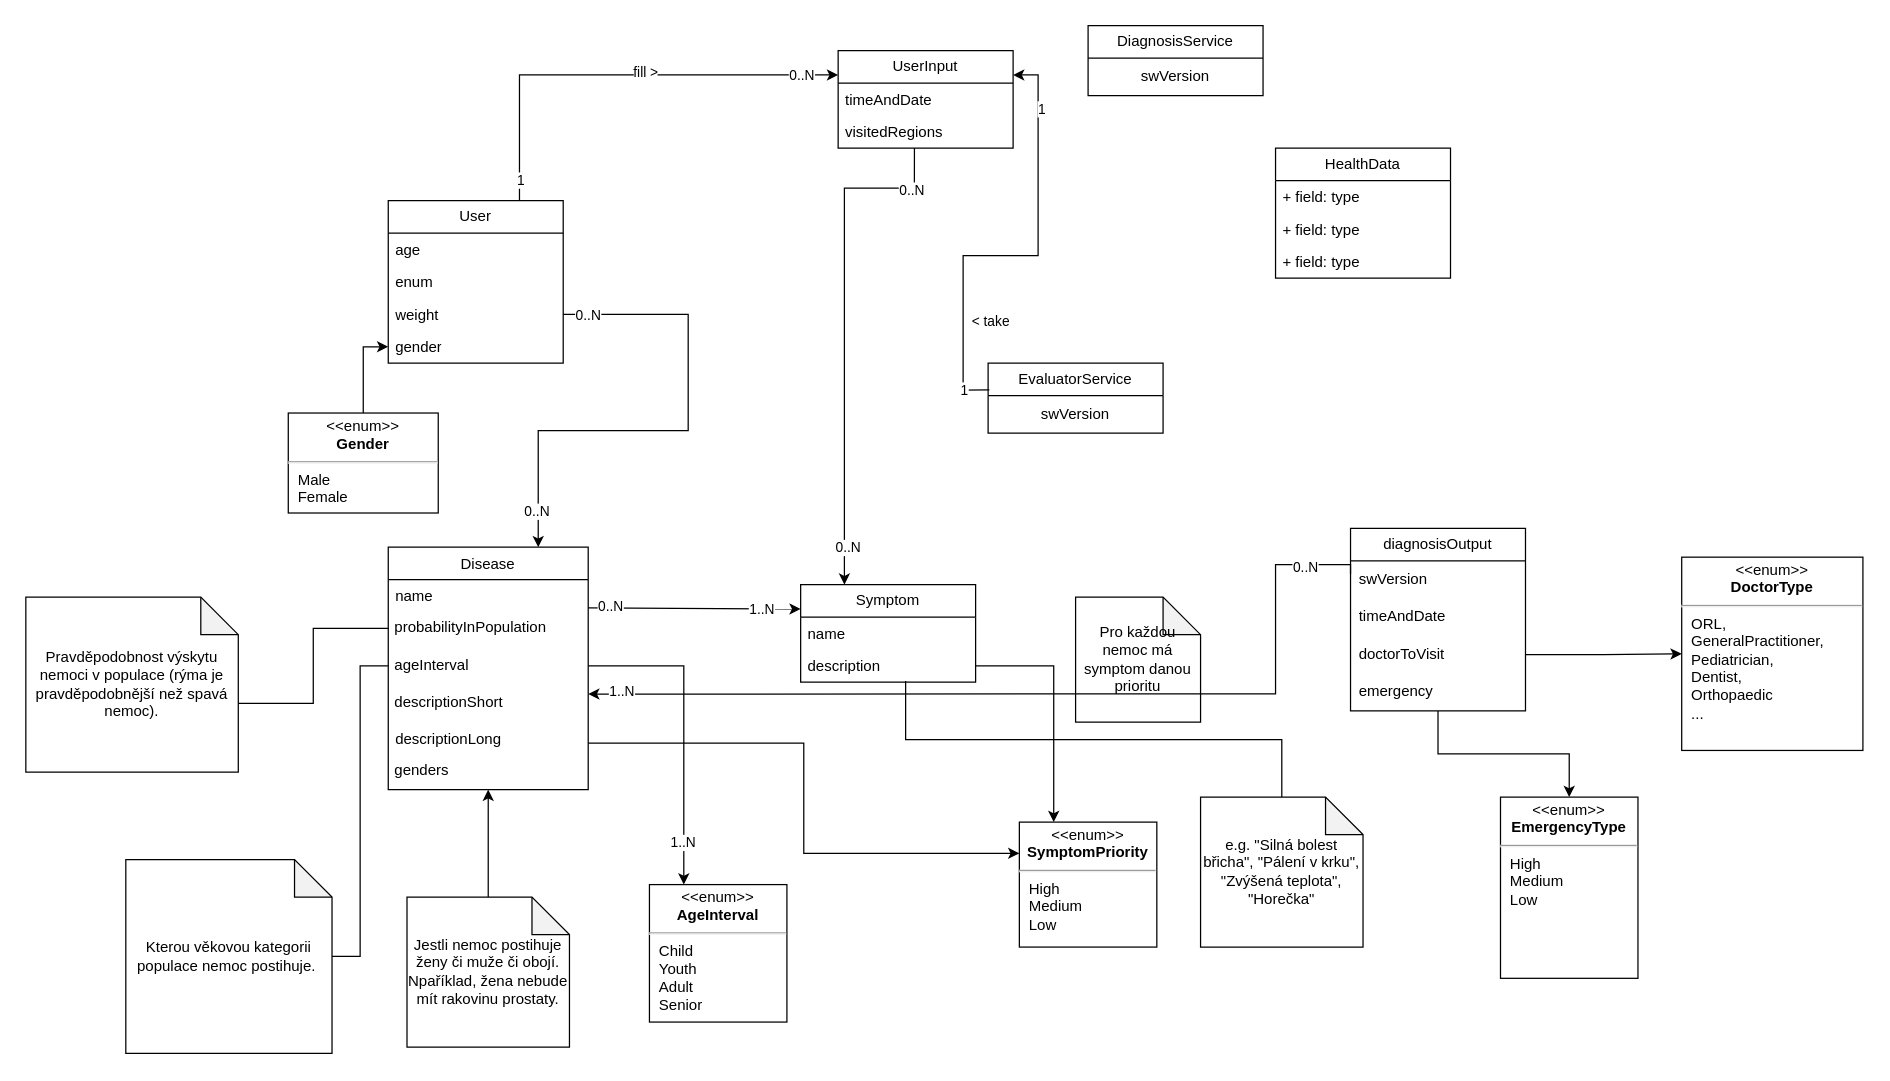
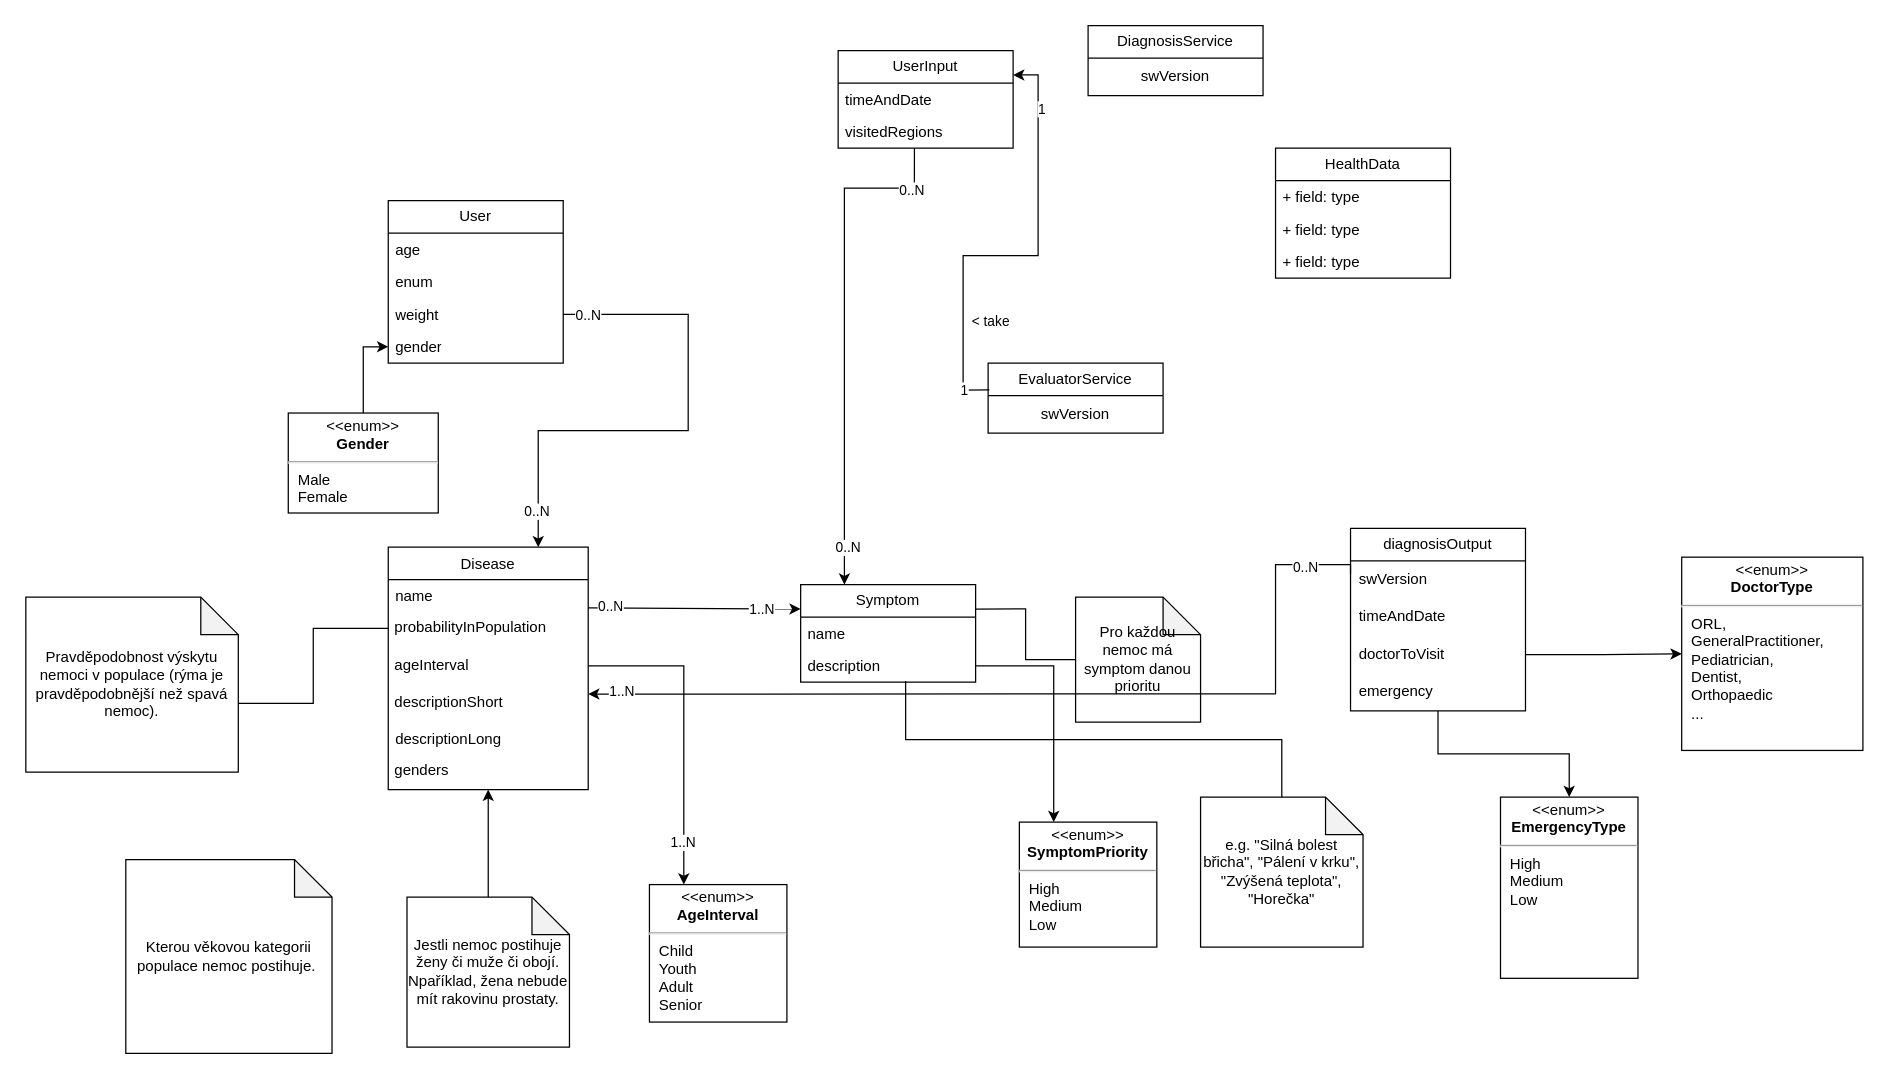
edge "User" -> "UserInput": removed, labels "1", "fill >", "0..N"
edge "Symptom" -- "Pro každou nemoc má symptom danou prioritu": added
edge "descriptionLong" -> "<<enum>> SymptomPriority High Medium Low": removed
edge "ageInterval" -- "Kterou věkovou kategorii populace nemoc postihuje.": removed
